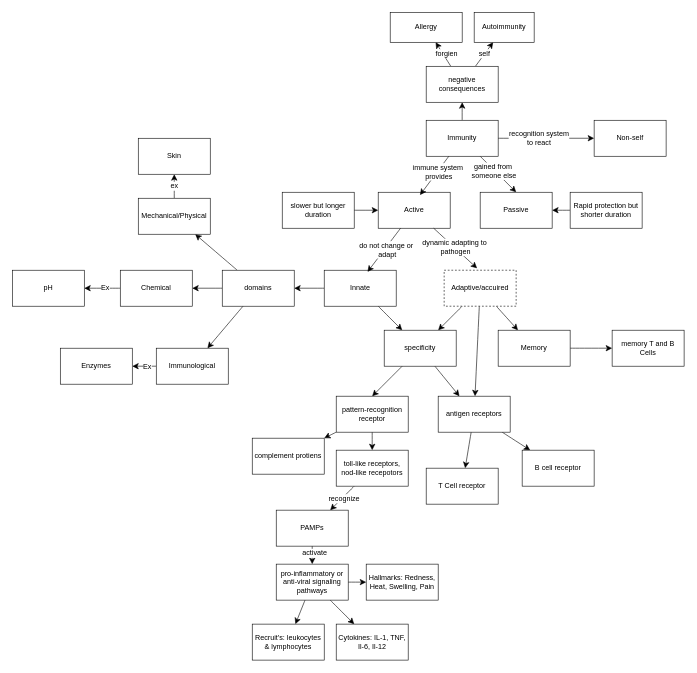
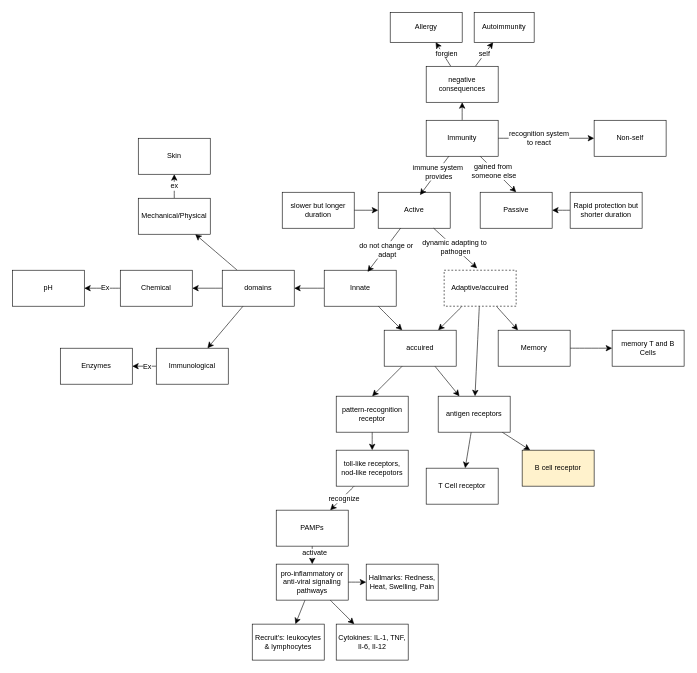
node "specificity": label "specificity" -> "accuired"
edge "pattern-recognition receptor" -> "complement protiens": removed
node "complement protiens": removed
node "B cell receptor": fillcolor #ffffff -> #fff2cc
